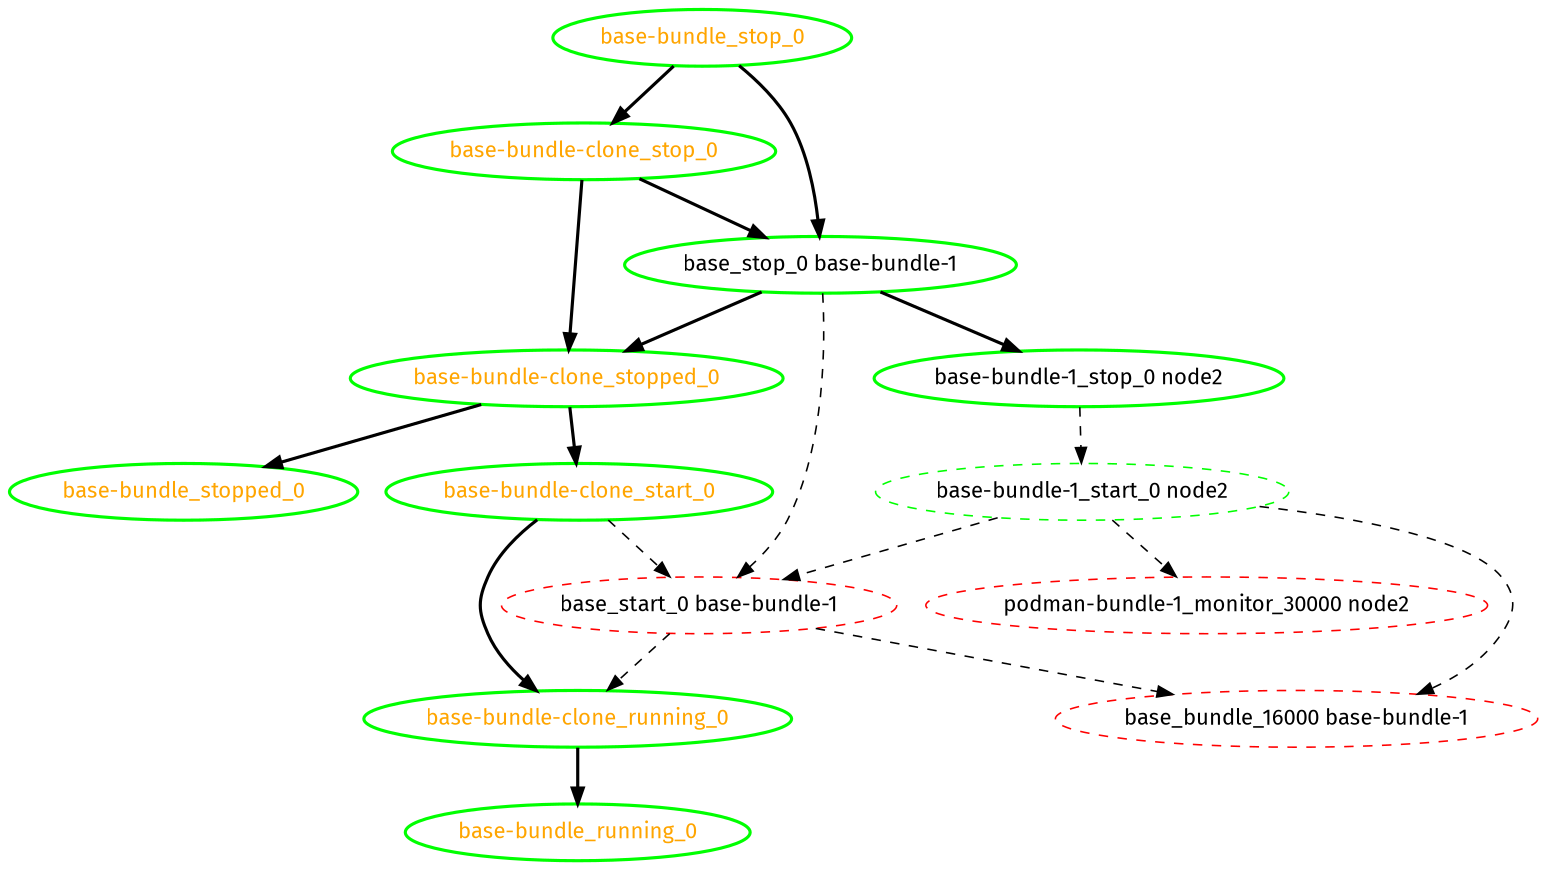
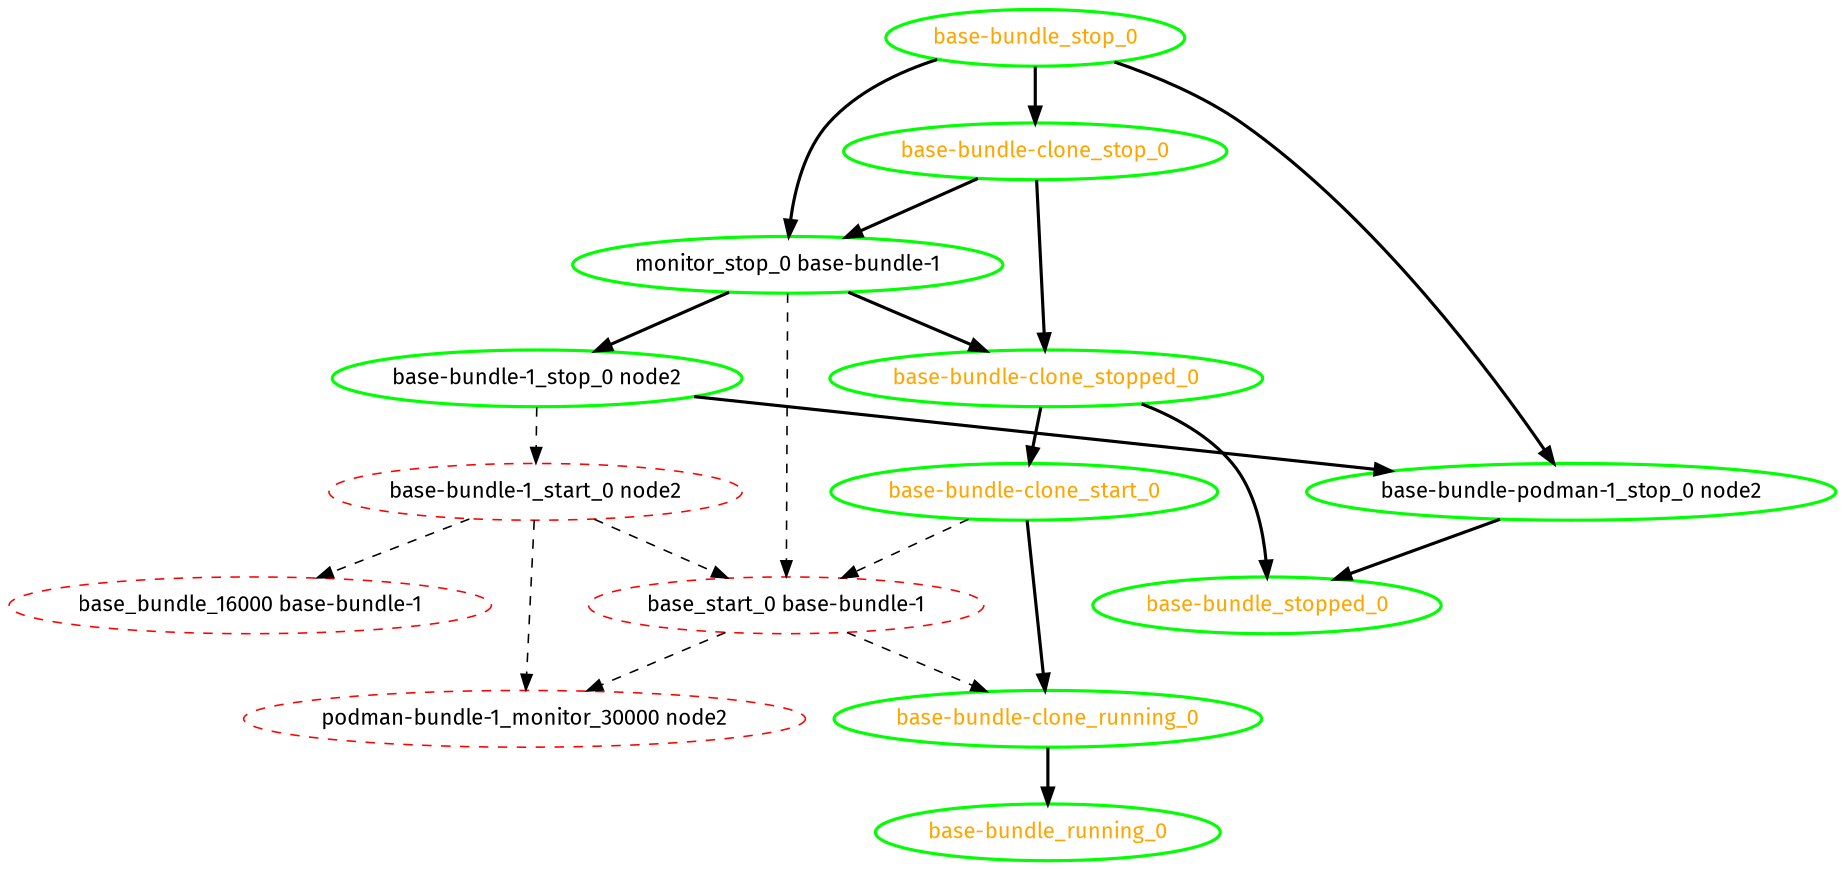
node "base_stop_0 base-bundle-1": label "base_stop_0 base-bundle-1" -> "monitor_stop_0 base-bundle-1"
node "base-bundle-1_start_0 node2": color green -> red
node "base-bundle-podman-1_stop_0 node2": added
edge "base_start_0 base-bundle-1" -> "base_bundle_16000 base-bundle-1": now "base_start_0 base-bundle-1" -> "podman-bundle-1_monitor_30000 node2"
